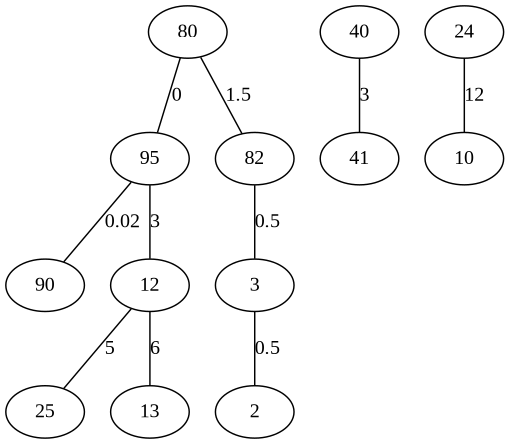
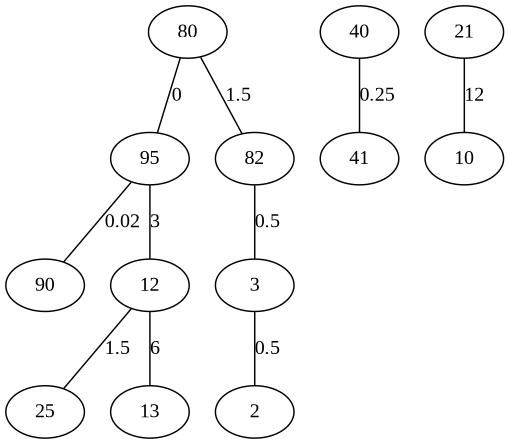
node "24": label "24" -> "21"
edge "40" -- "41": label "3" -> "0.25"
edge "12" -- "25": label "5" -> "1.5"
